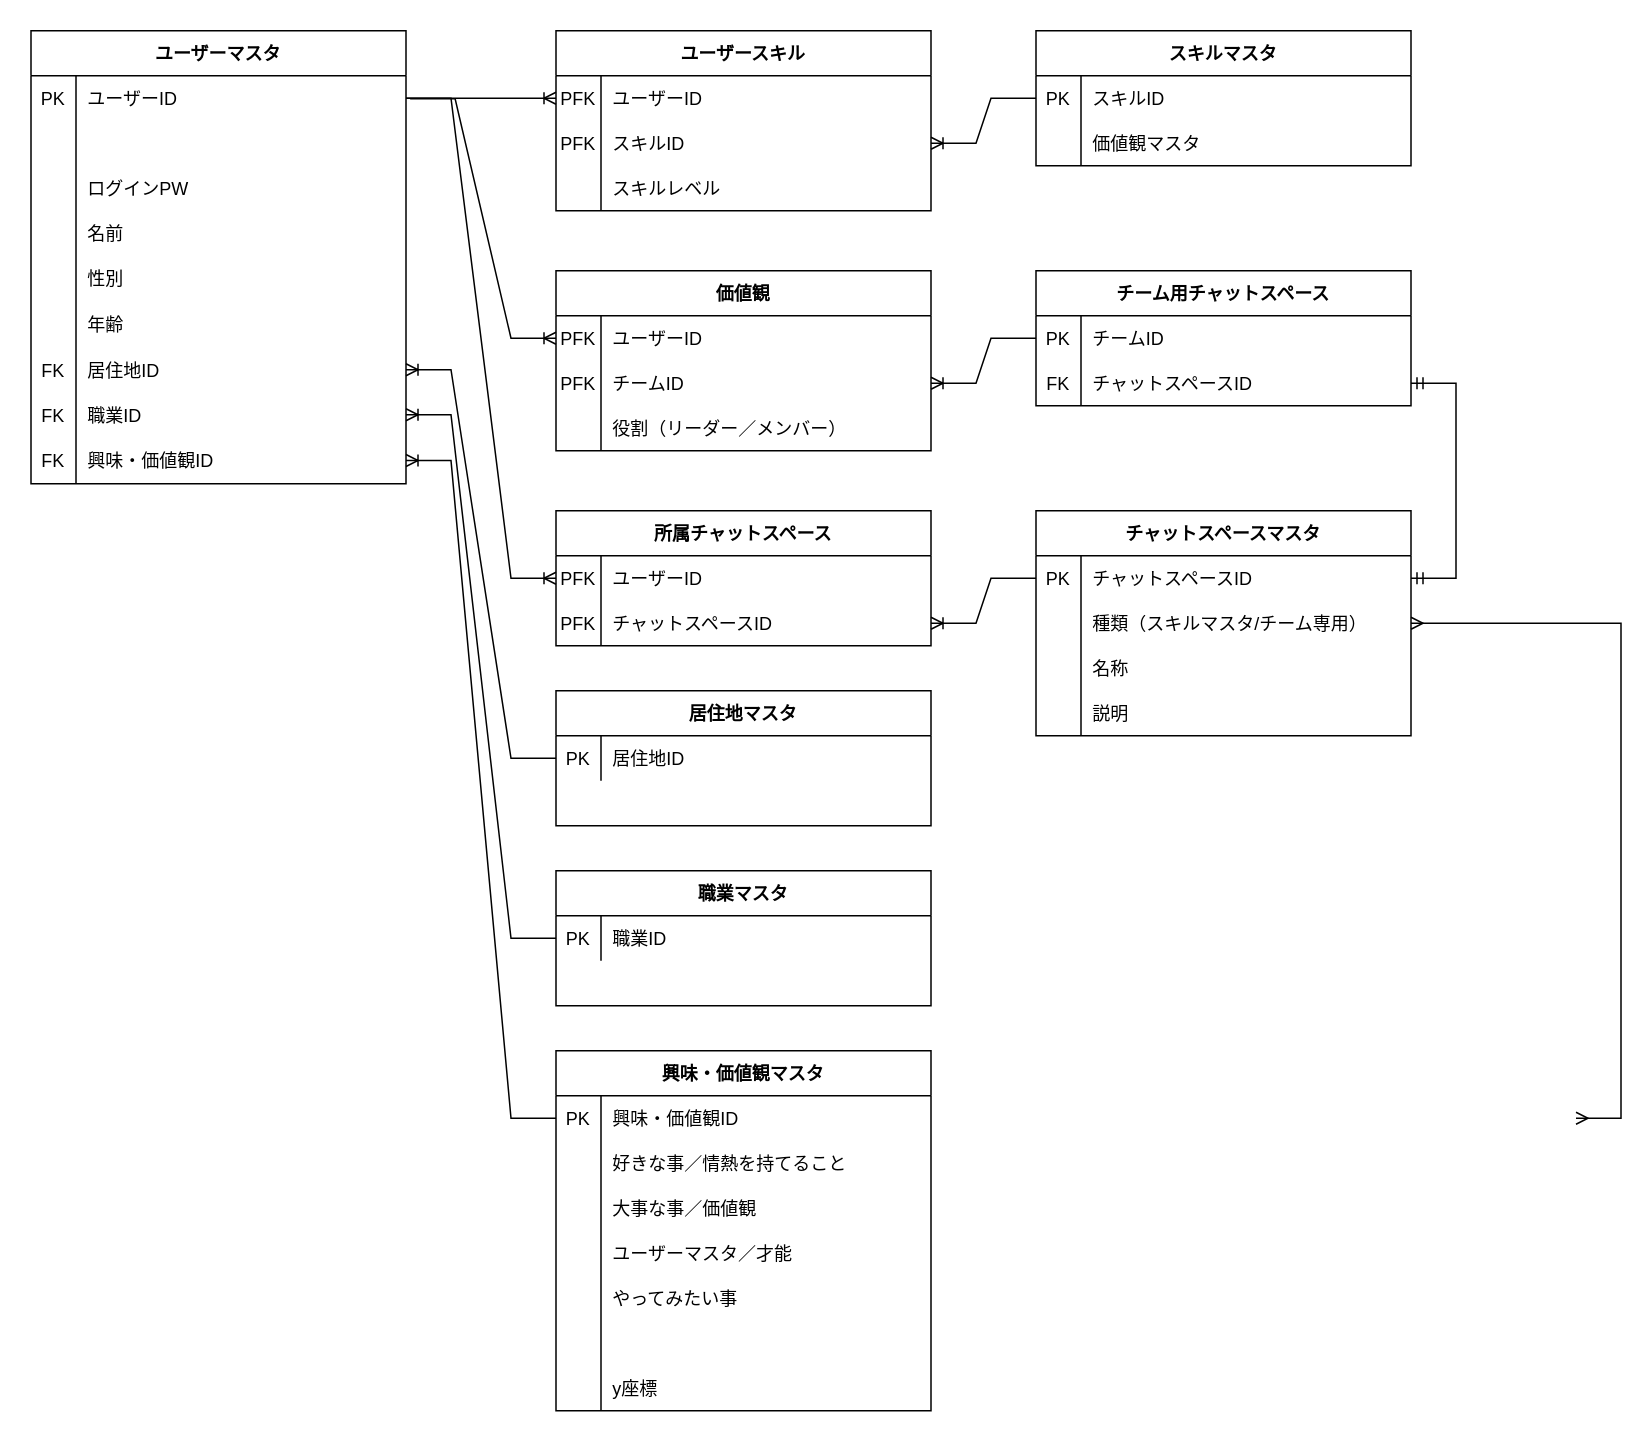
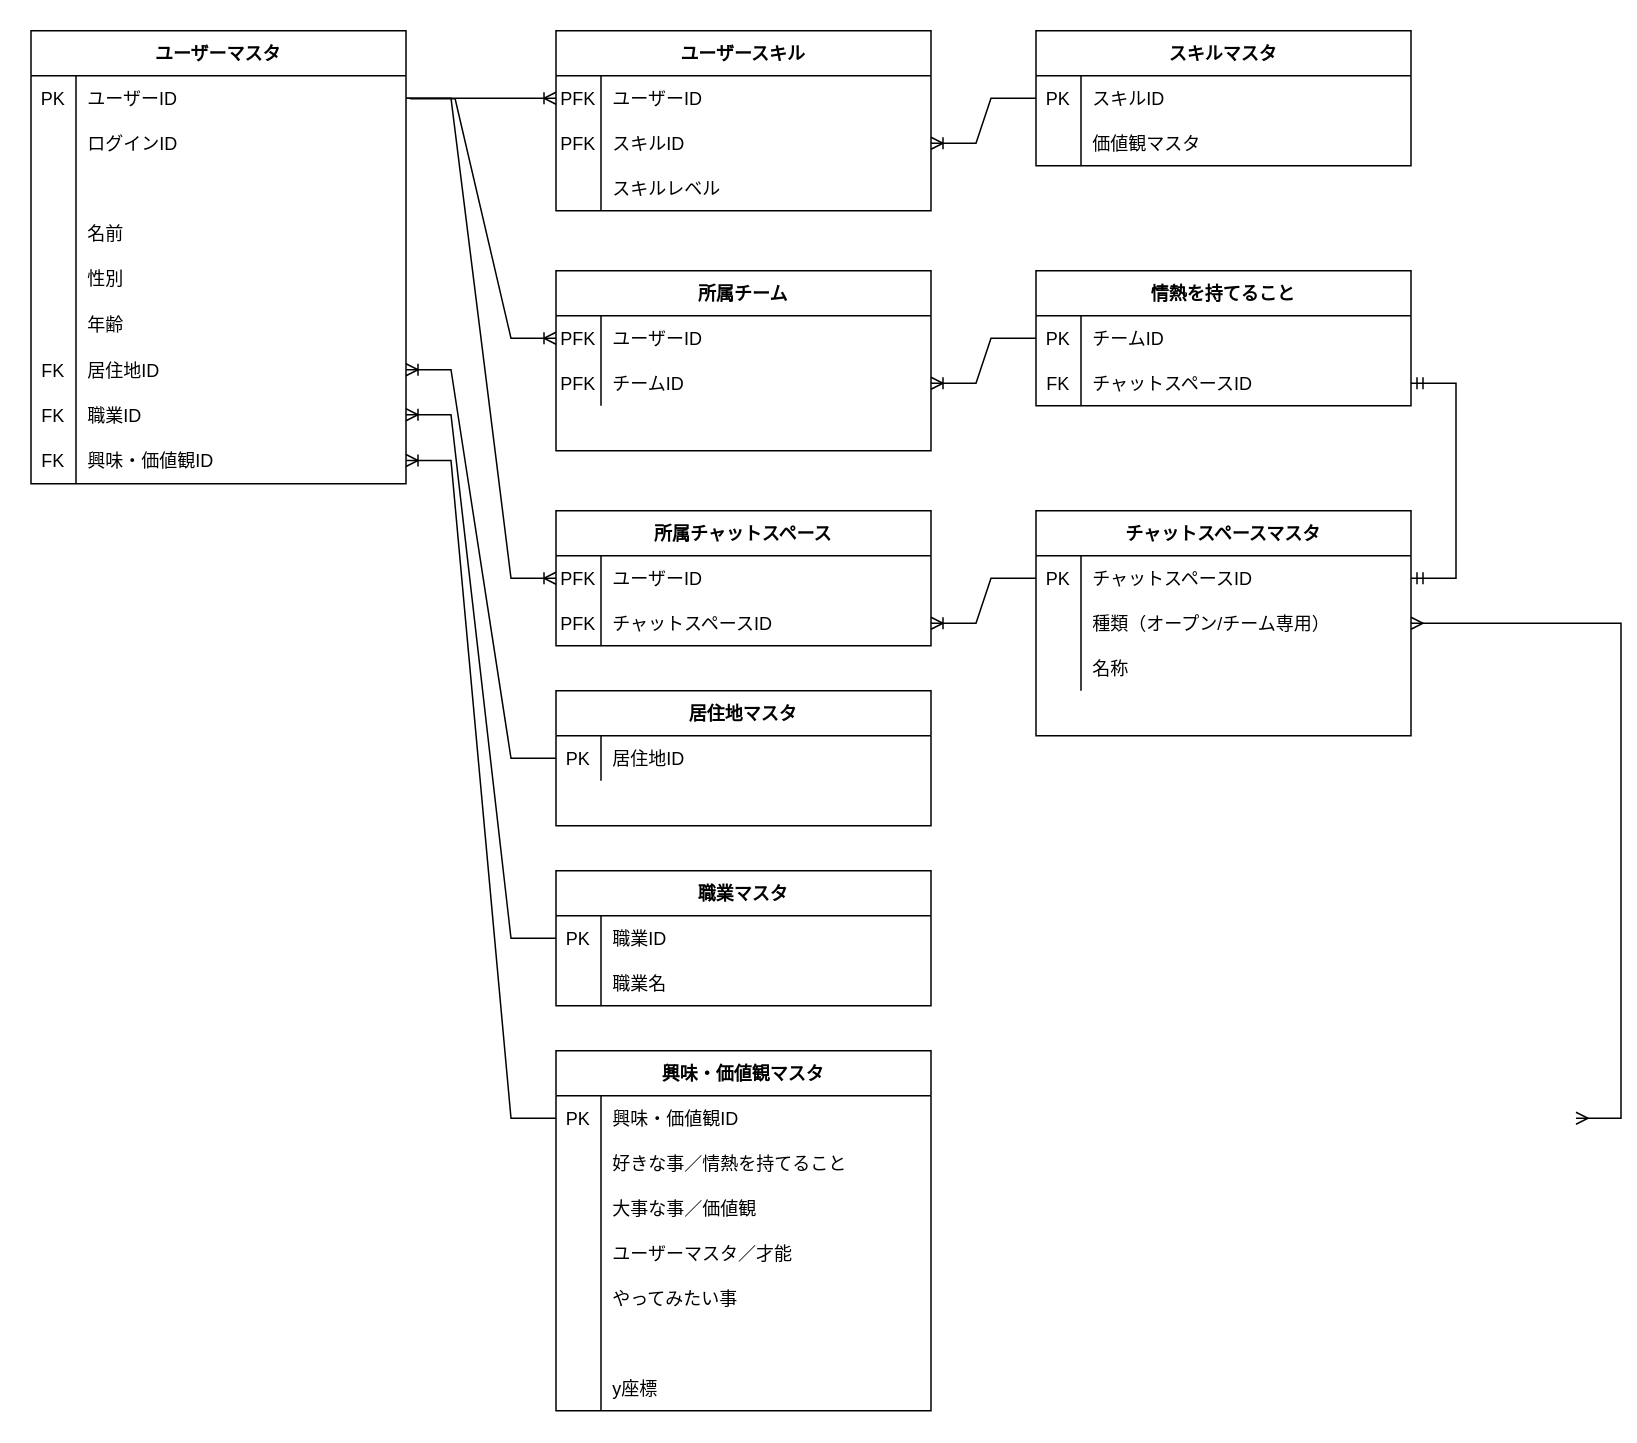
node "ログインID": added
node "ログインPW": removed
node "価値観": label "価値観" -> "所属チーム"
node "チーム用チャットスペース": label "チーム用チャットスペース" -> "情熱を持てること"
node "役割（リーダー／メンバー）": removed
node "種類（スキルマスタ/チーム専用）": label "種類（スキルマスタ/チーム専用）" -> "種類（オープン/チーム専用）"
node "説明": removed
node "職業名": added
